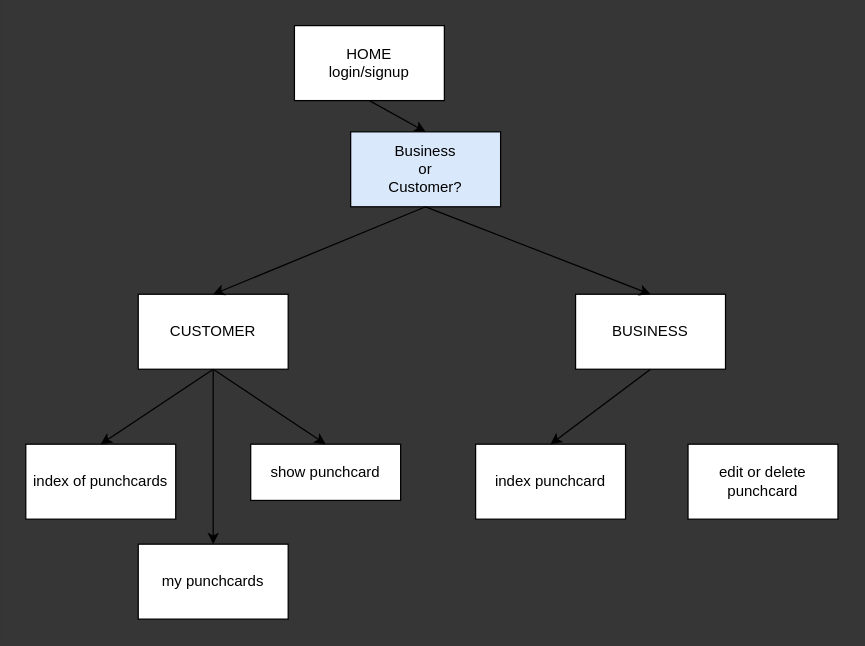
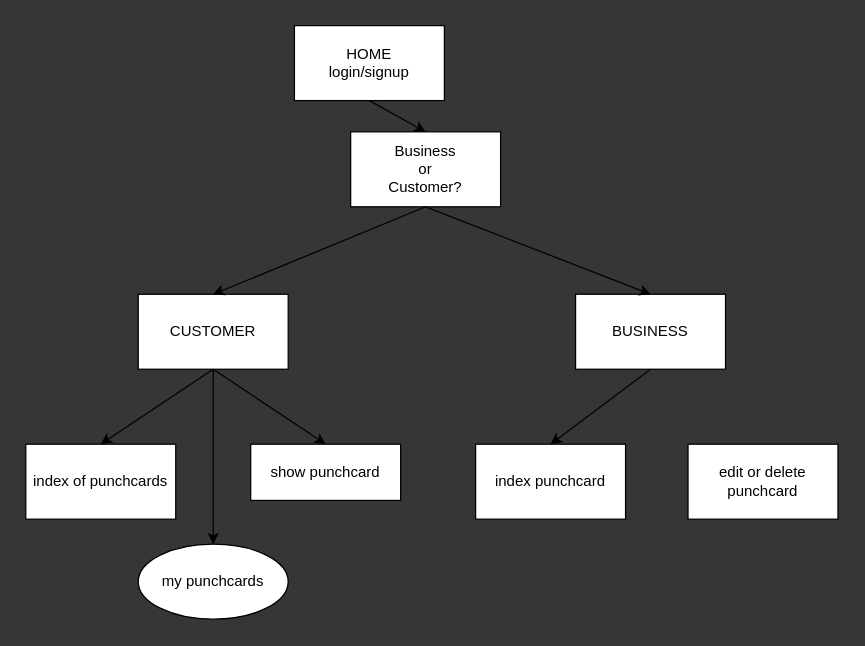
node "Business or Customer?": fillcolor #dae8fc -> #ffffff
node "my punchcards": shape rectangle -> ellipse
